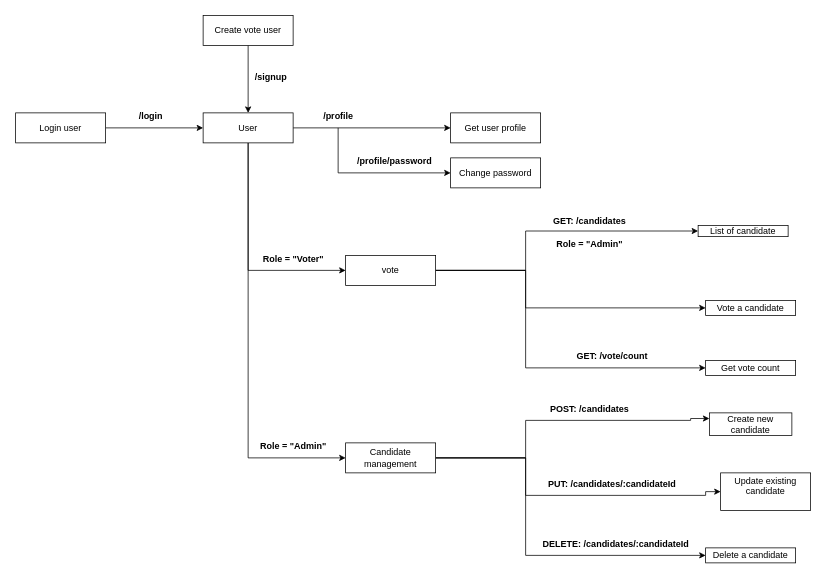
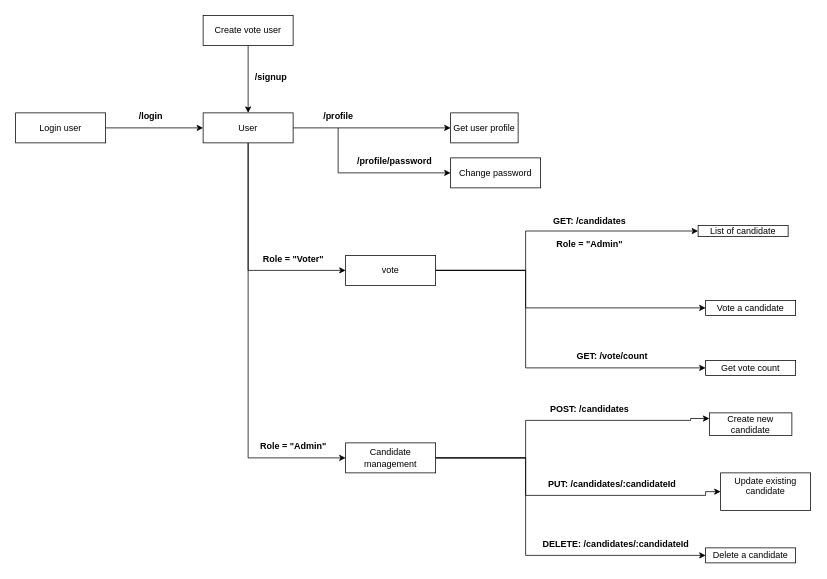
node "Get user profile": size 90x30 -> 68x30
